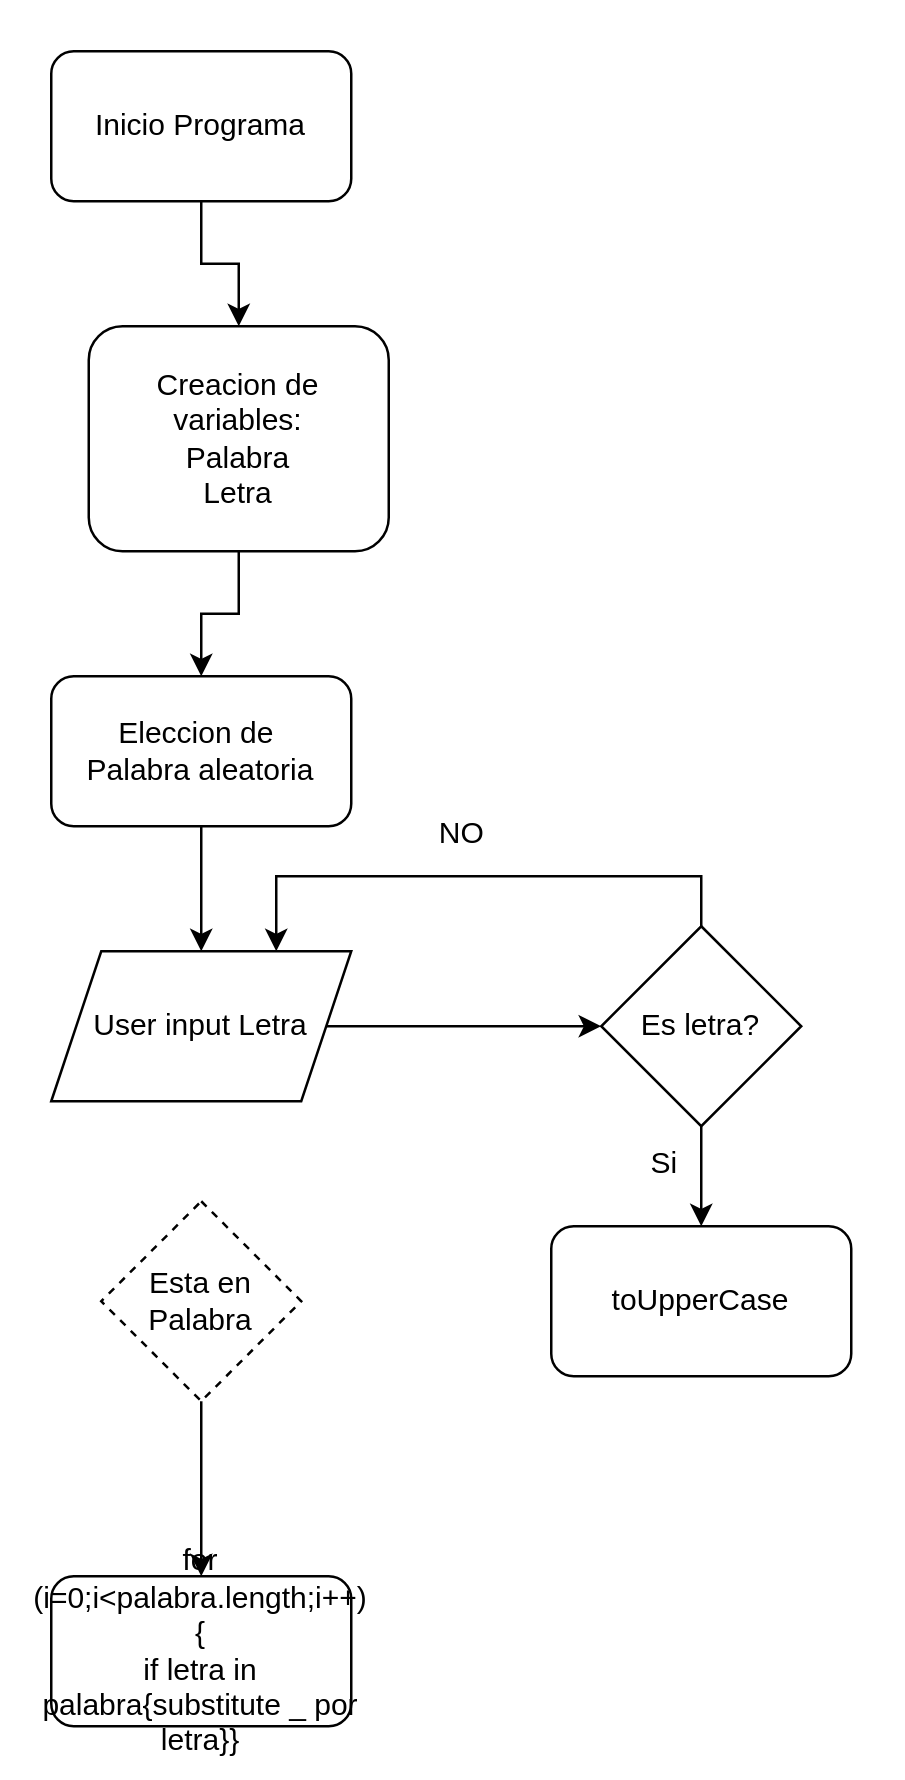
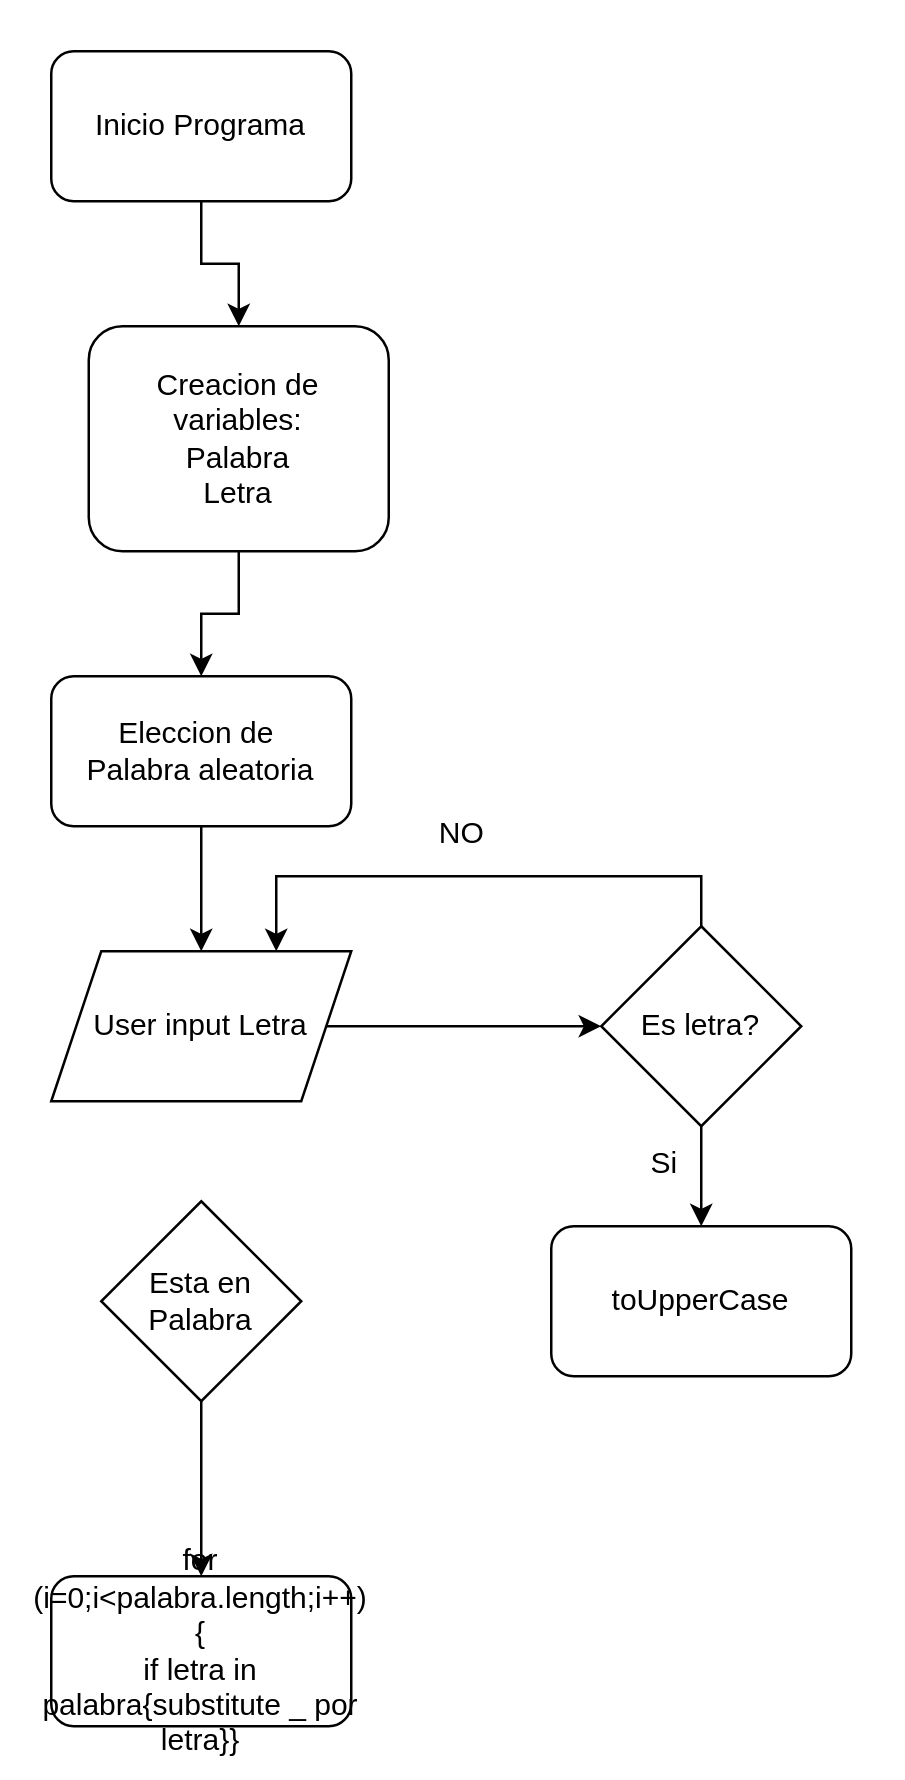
node "Esta en Palabra": style dashed -> solid
